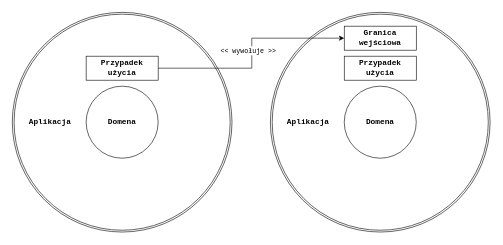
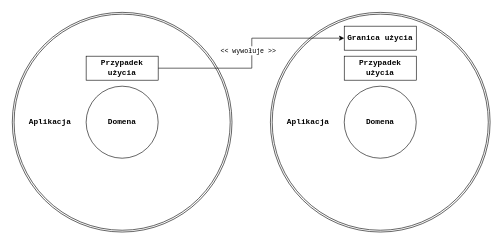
node "Granica wejściowa": label "Granica wejściowa" -> "Granica użycia"
